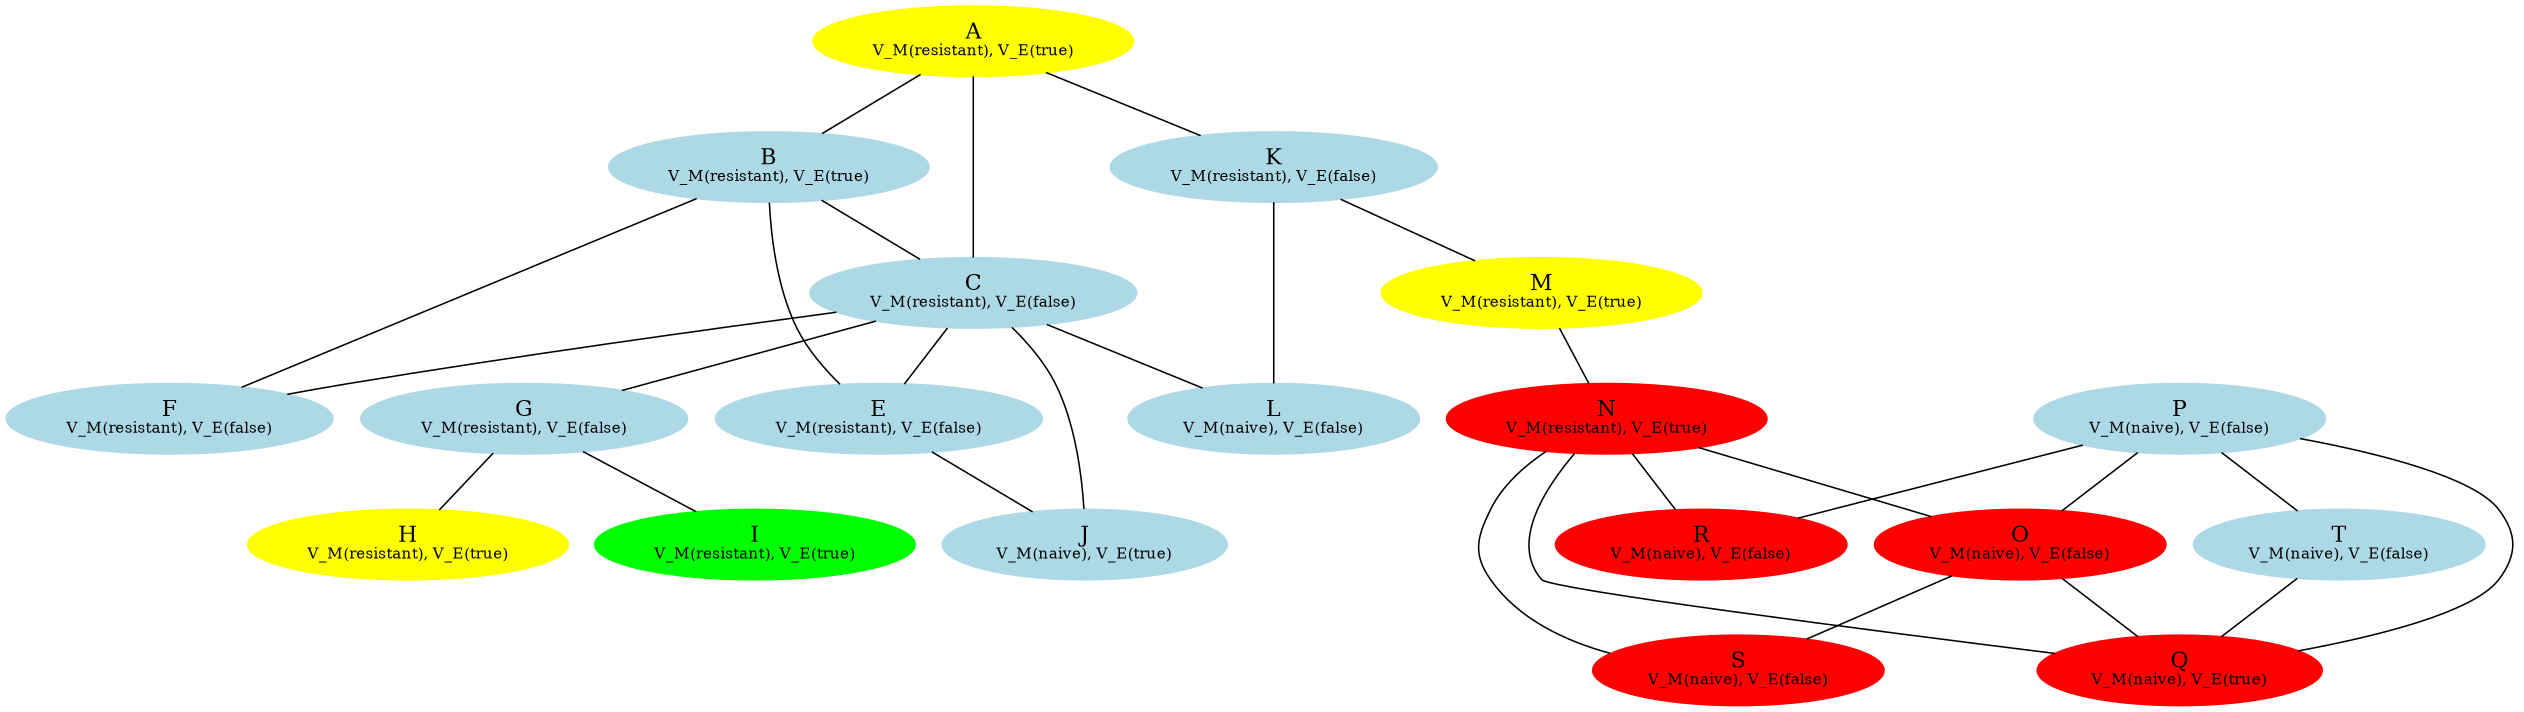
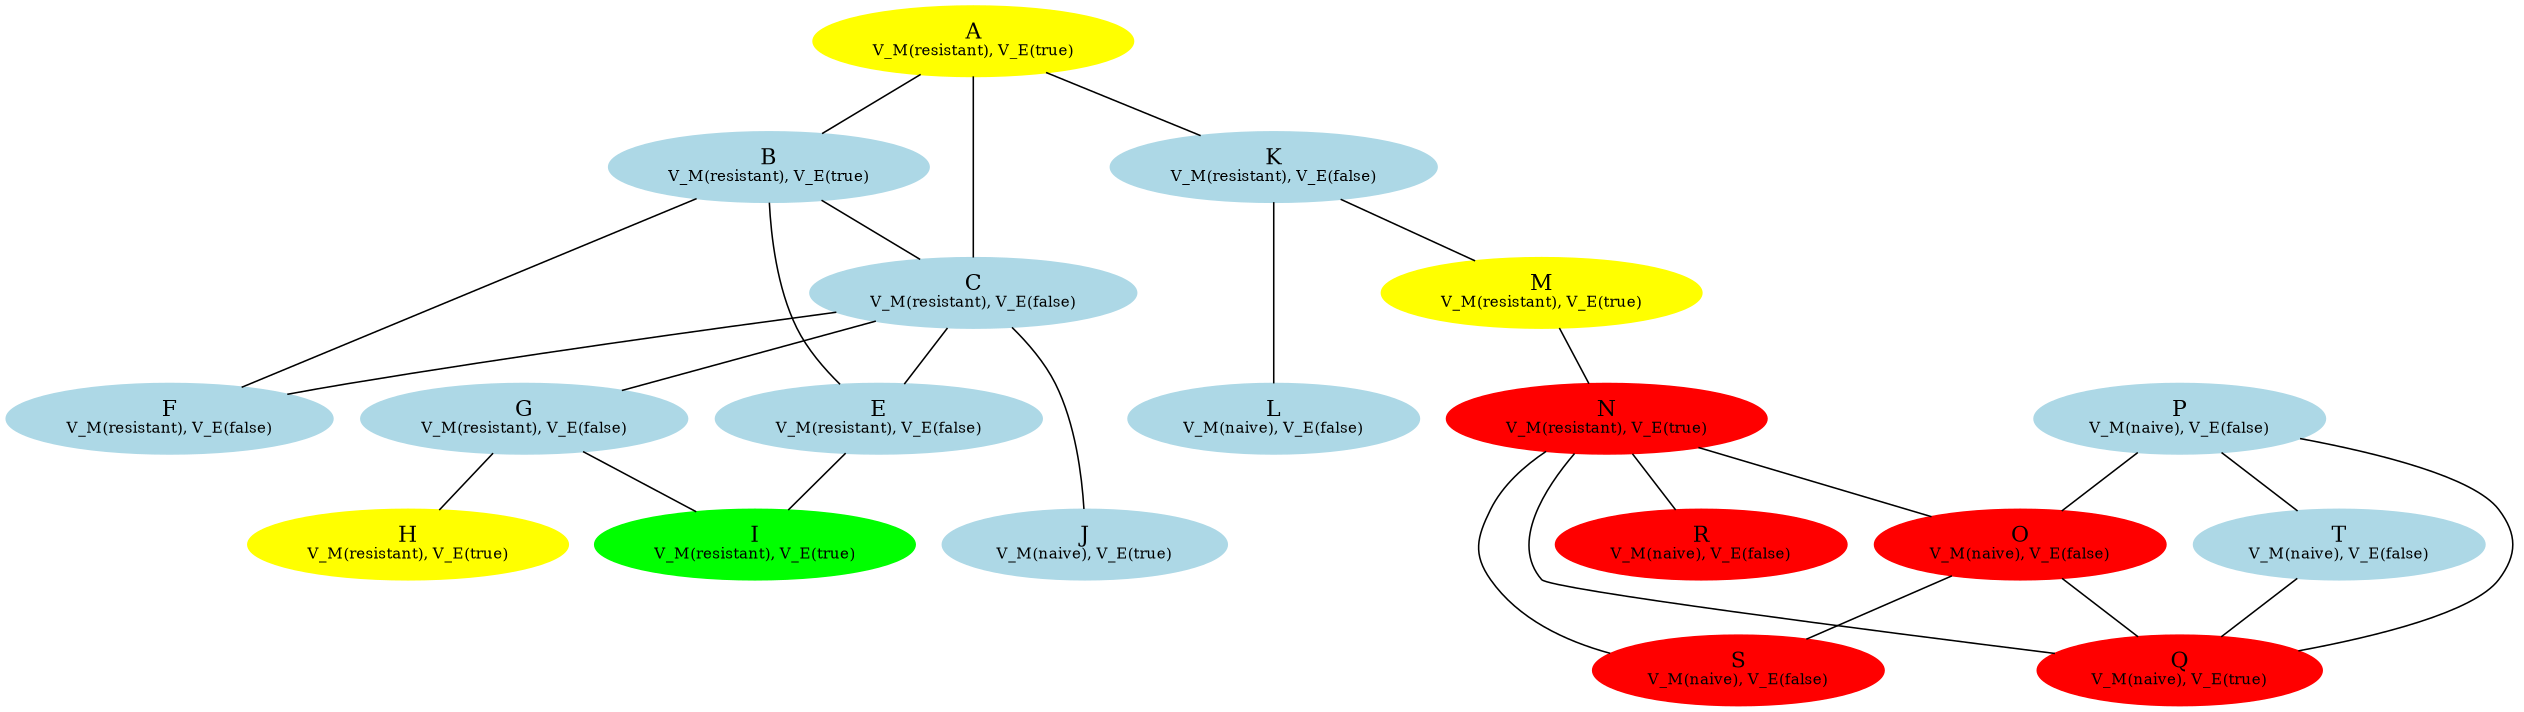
edge "C" -- "L": removed
edge "E" -- "J": now "E" -- "I"
edge "P" -- "R": removed
